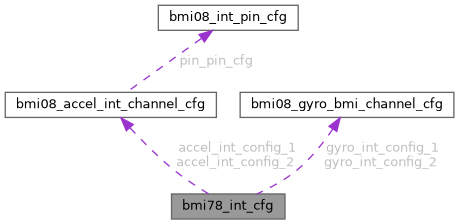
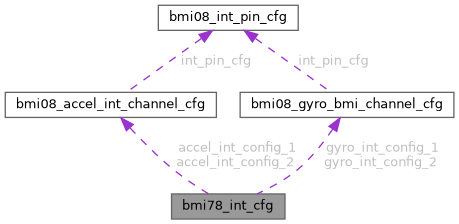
edge "bmi08_accel_int_channel_cfg" -> "bmi08_int_pin_cfg": label " pin_pin_cfg" -> " int_pin_cfg"
edge "bmi08_gyro_bmi_channel_cfg" -> "bmi08_int_pin_cfg": added, label "int_pin_cfg"
